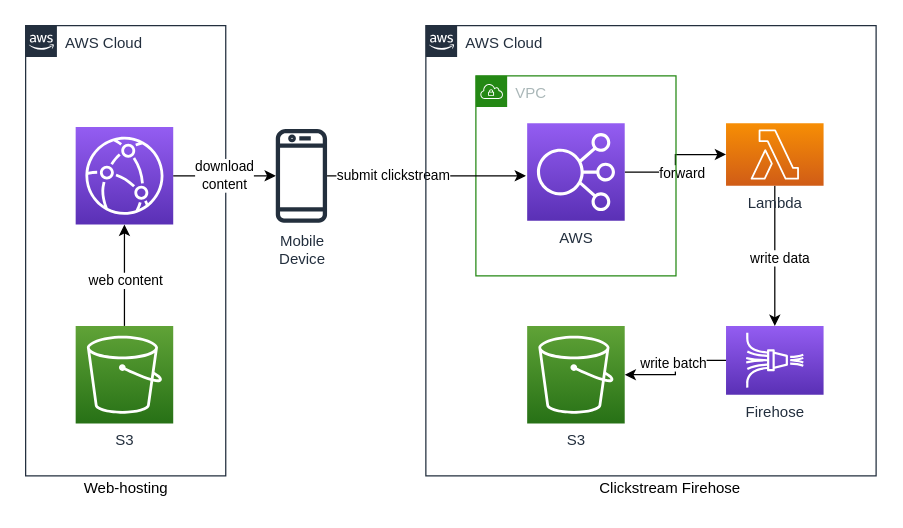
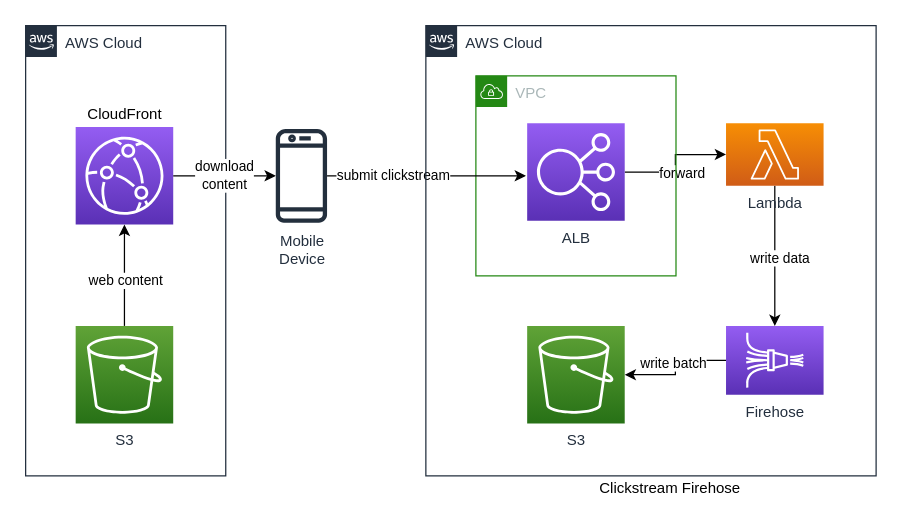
node "CloudFront": added
node "AWS": label "AWS" -> "ALB"
node "Web-hosting": removed
